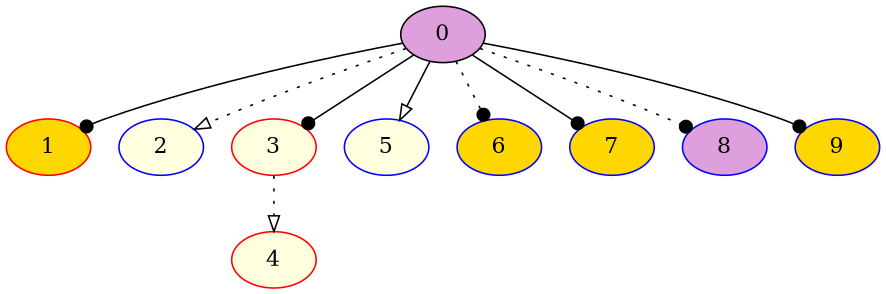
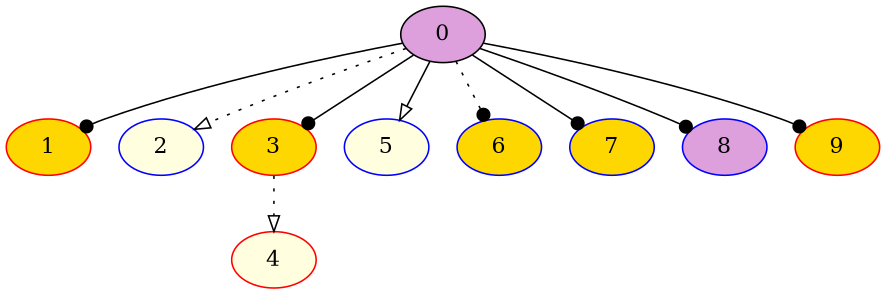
edge "0" -> "8": style dotted -> solid
node "3": fillcolor lightyellow -> gold
node "9": color blue -> red
